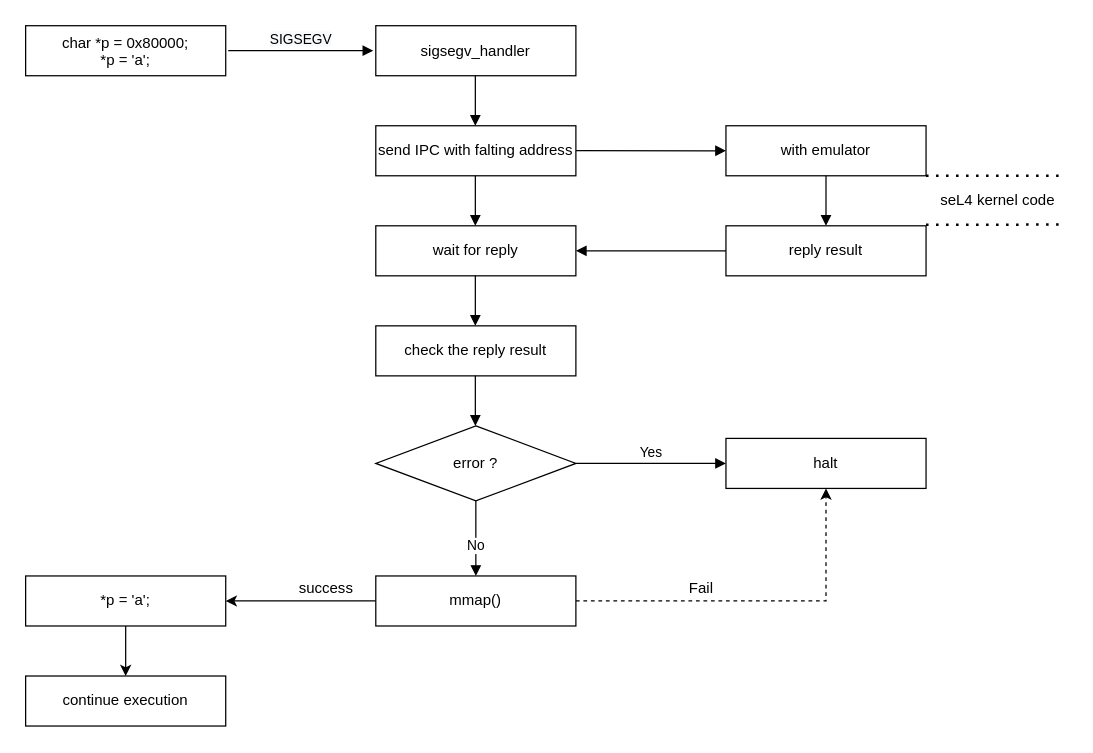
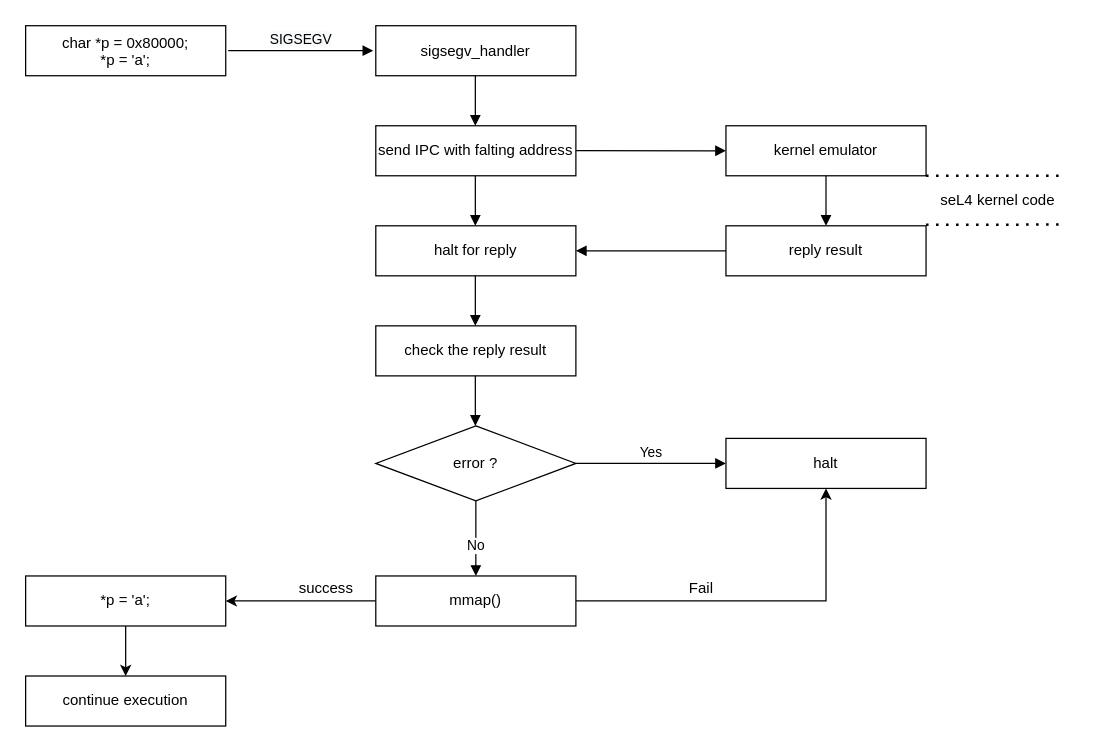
node "with emulator": label "with emulator" -> "kernel emulator"
node "wait for reply": label "wait for reply" -> "halt for reply"
edge "mmap()" -> "halt": style dashed -> solid
